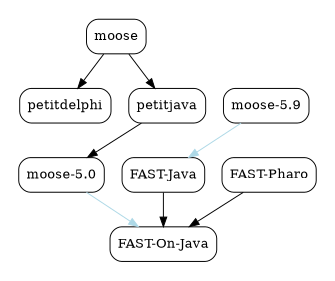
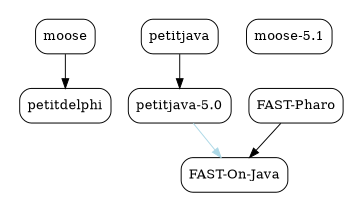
edge "moose" -> "petitjava": removed
node "moose-5.9": label "moose-5.9" -> "moose-5.1"
node "moose-5.0": label "moose-5.0" -> "petitjava-5.0"
node "FAST-Java": removed
